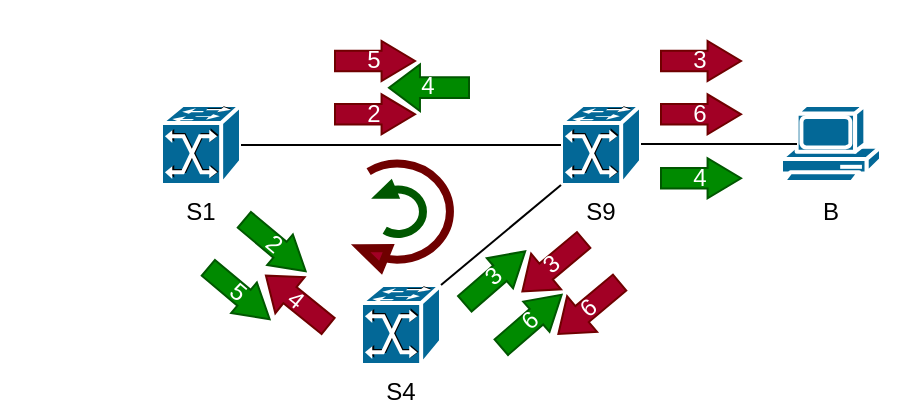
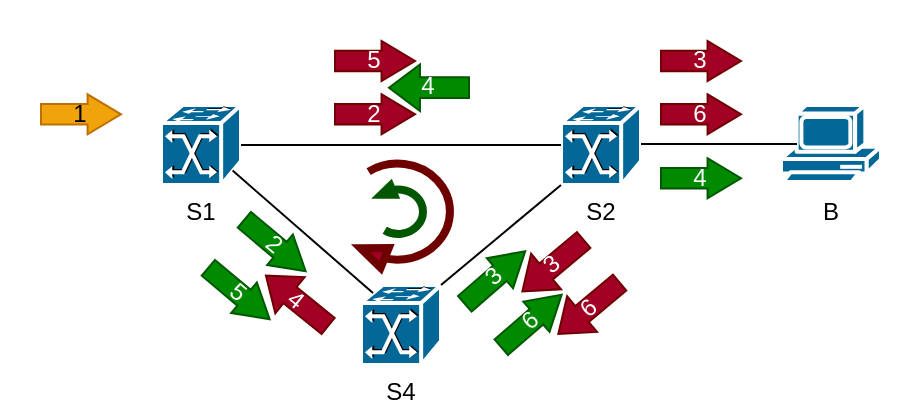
node "1": added
node "S9": label "S9" -> "S2"
edge "S1" -- "S4": added
